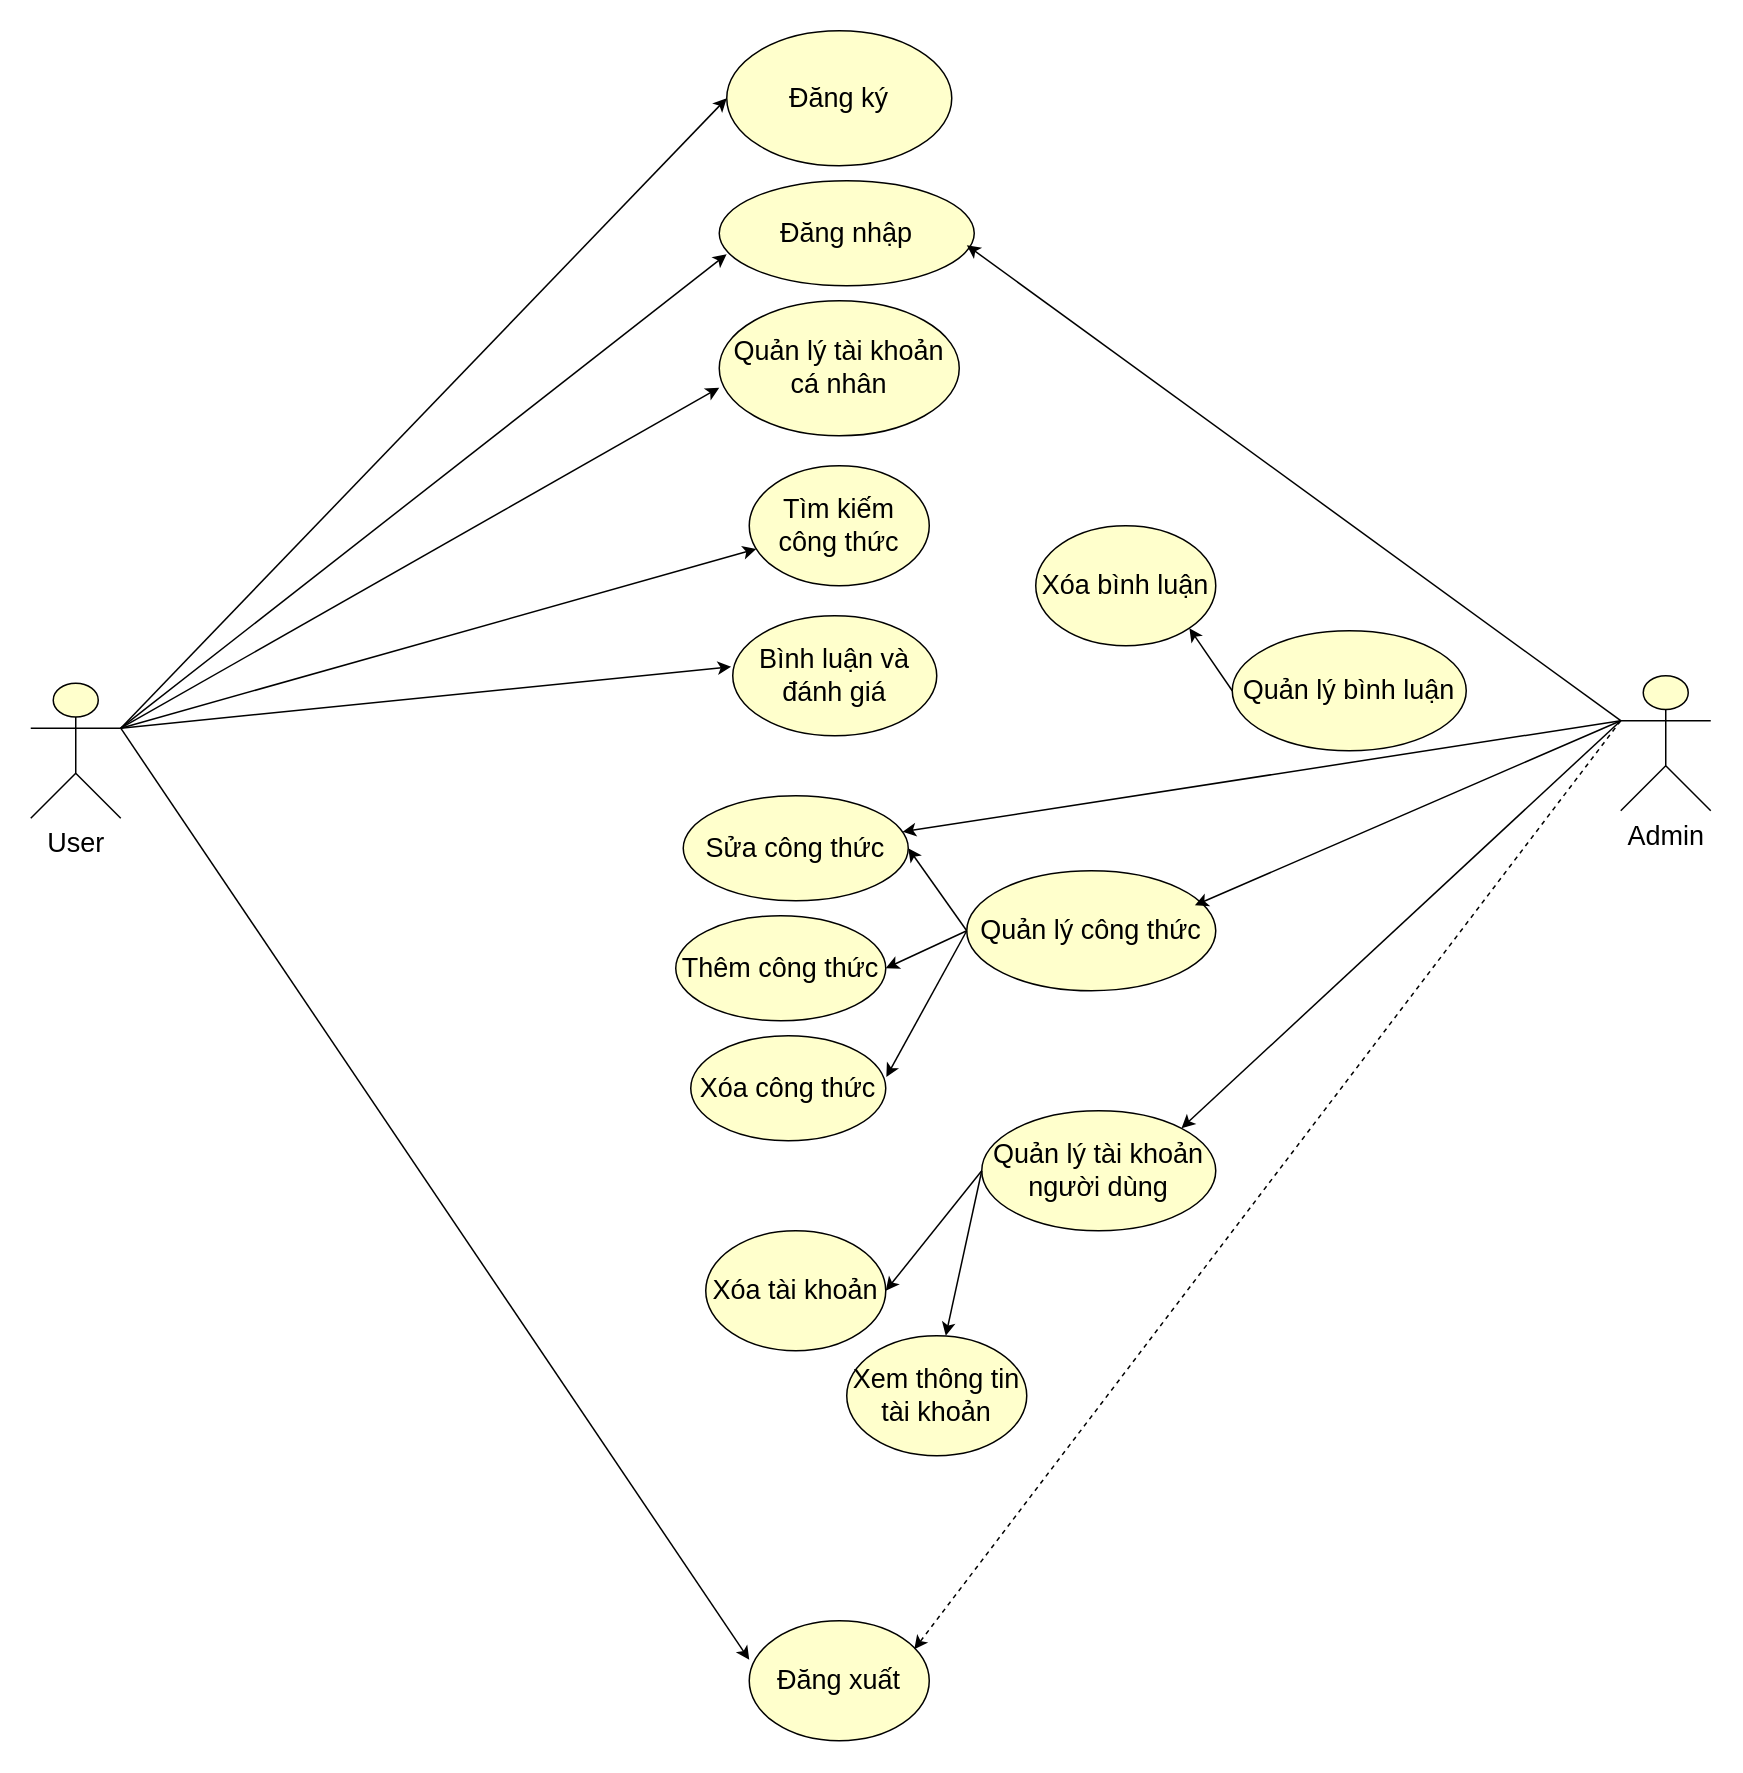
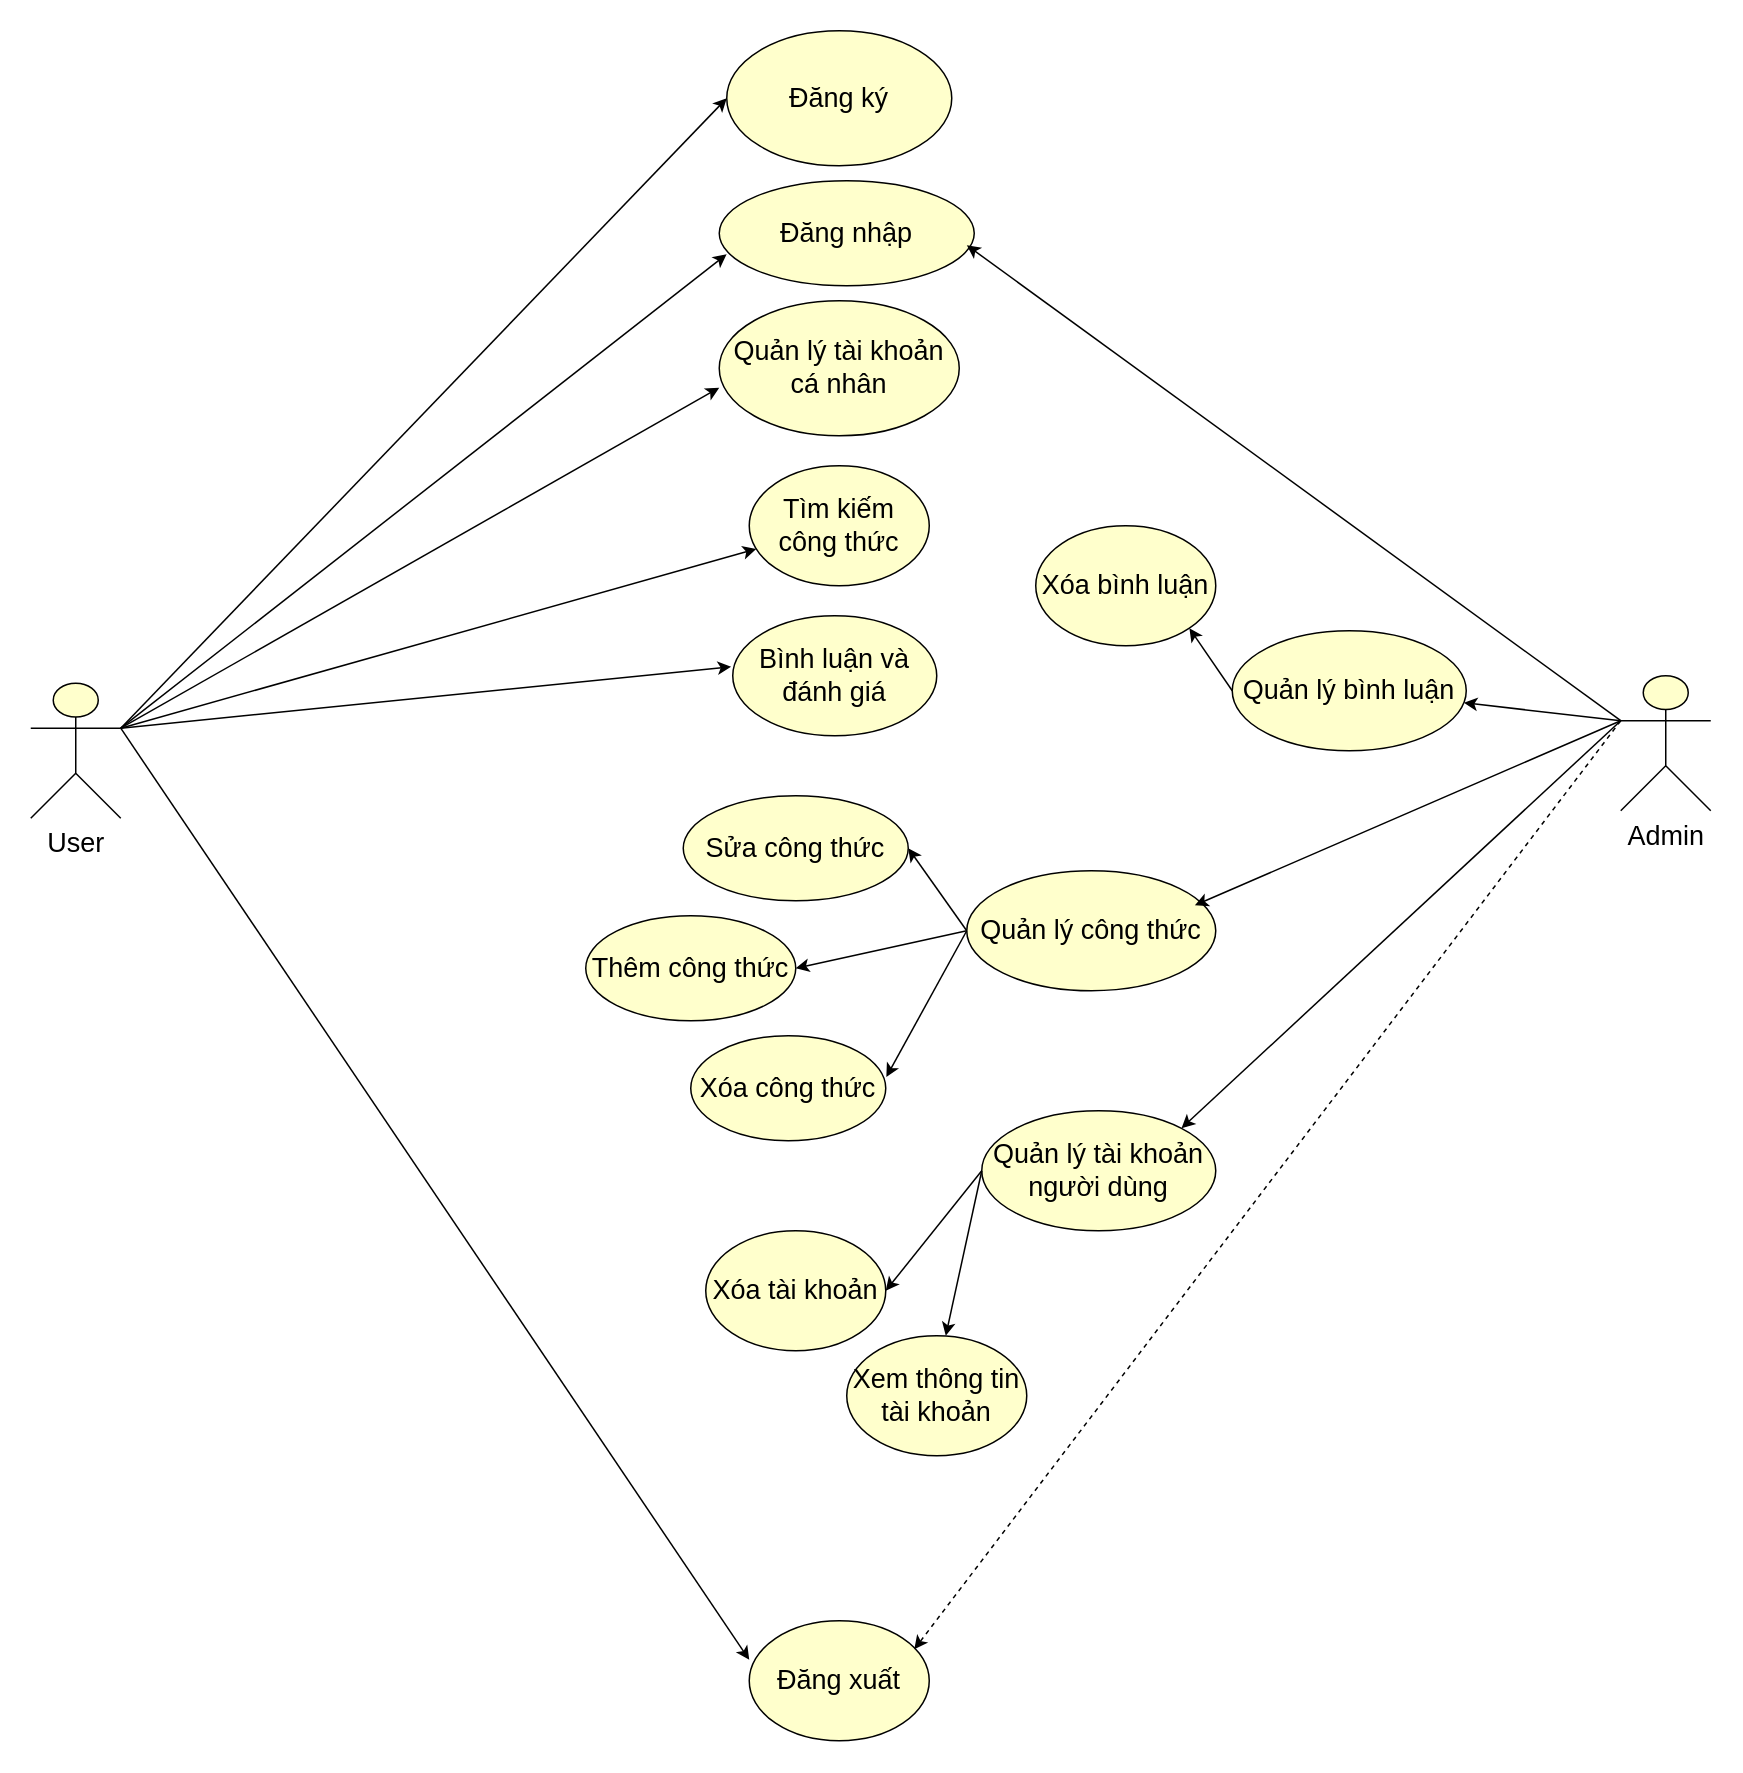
edge "Admin" -> "Sửa công thức": now "Admin" -> "Quản lý bình luận"
node "Thêm công thức": moved (781, 968) -> (691, 968)
